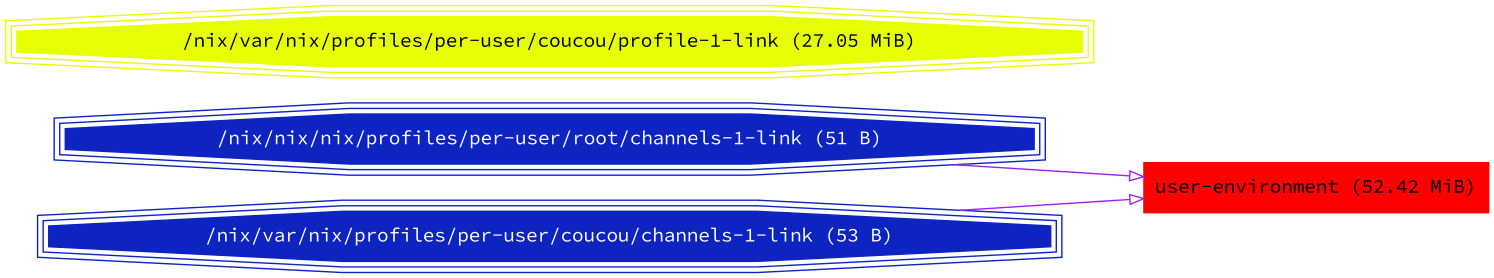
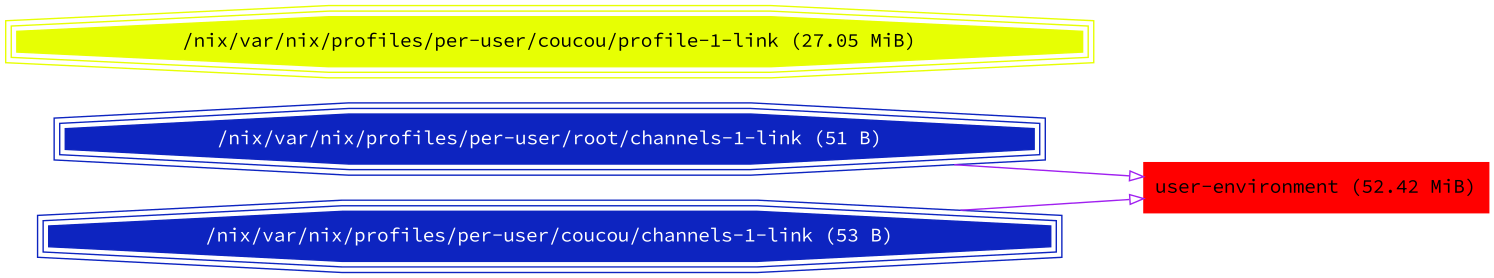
node "/nix/nix/nix/profiles/per-user/root/channels-1-link (51 B)": label "/nix/nix/nix/profiles/per-user/root/channels-1-link (51 B)" -> "/nix/var/nix/profiles/per-user/root/channels-1-link (51 B)"
